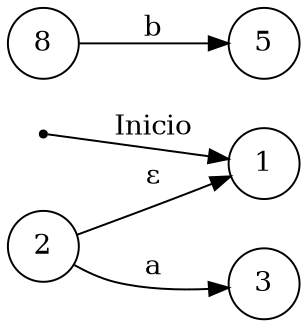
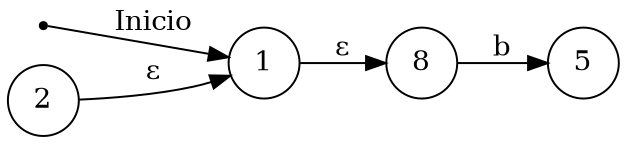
edge "1" -> "8": added, label "ε"
node "3": removed
